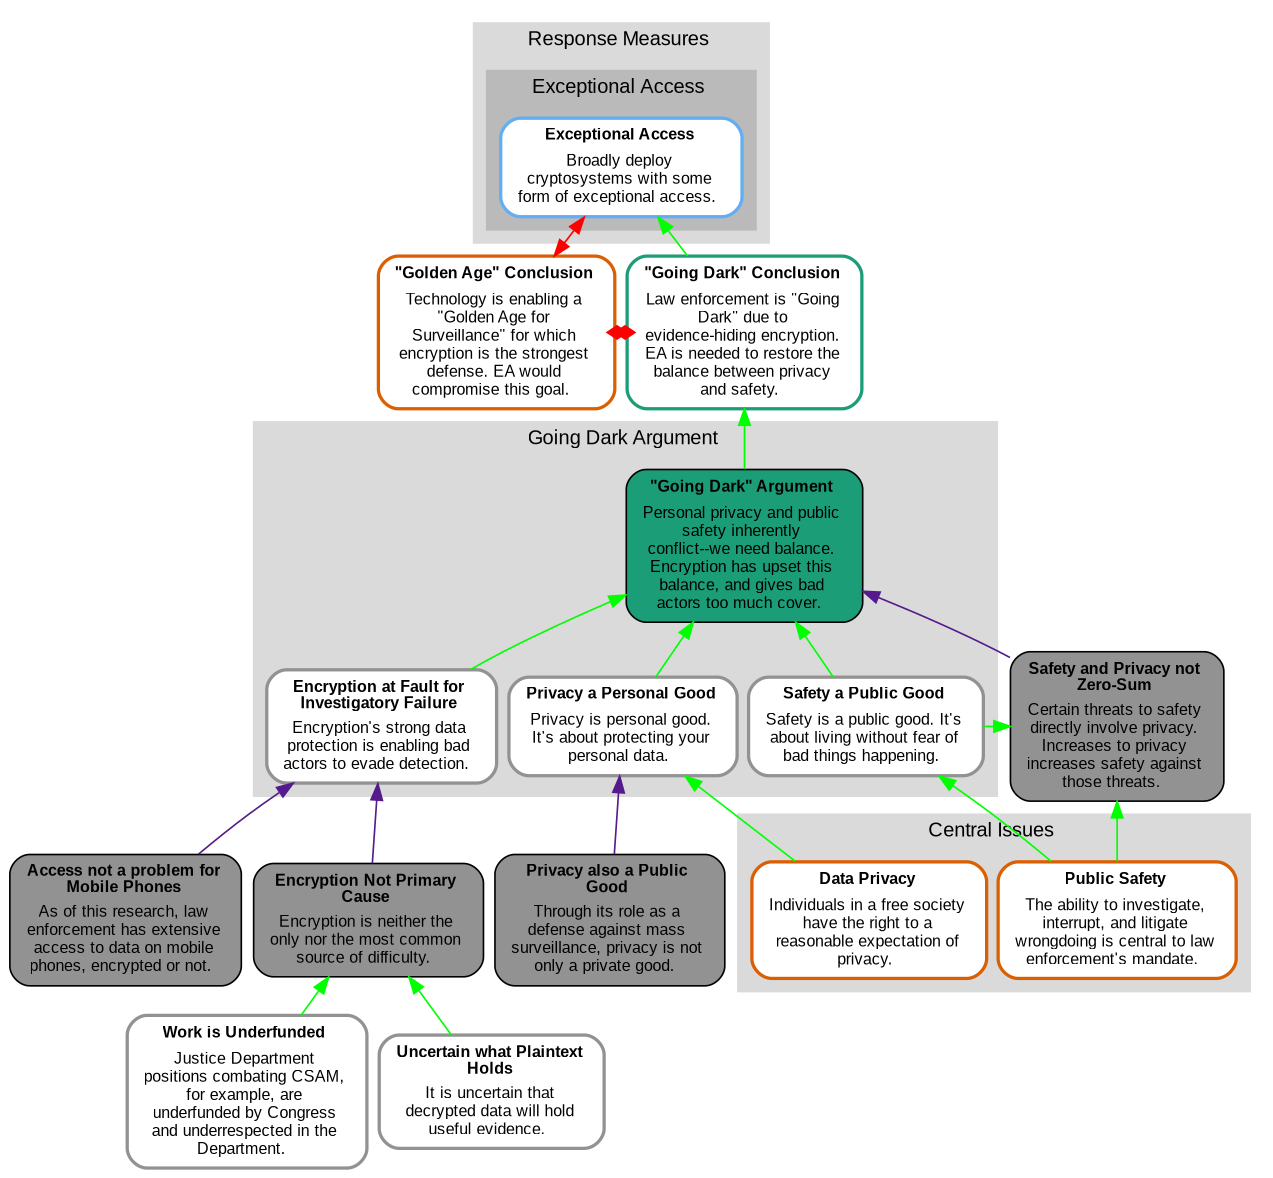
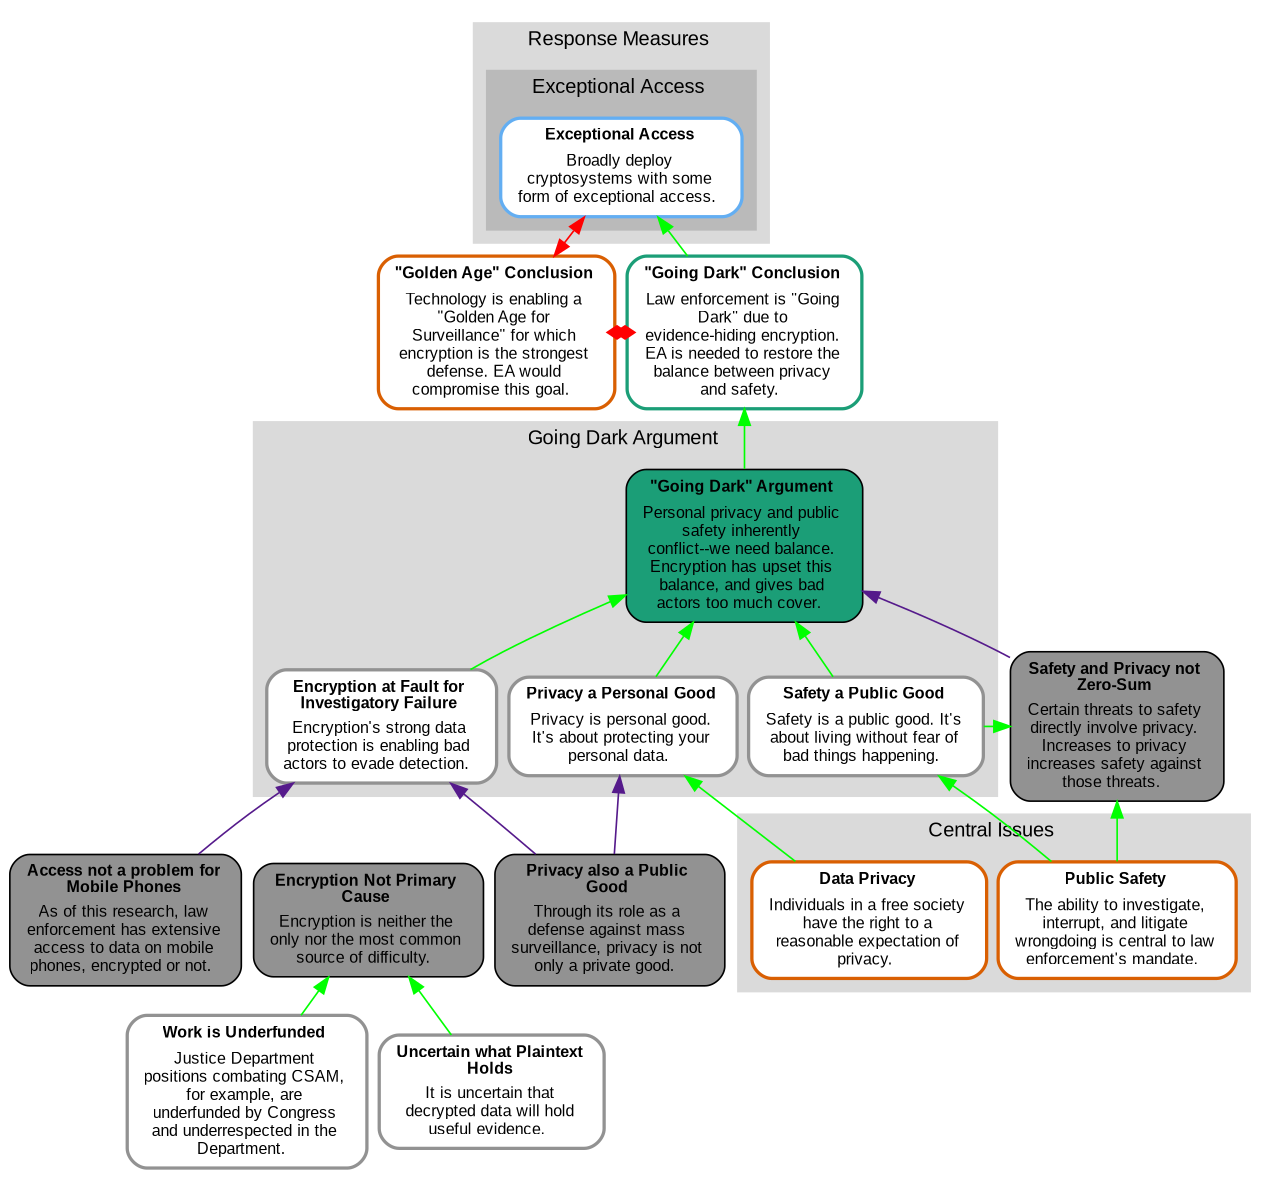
edge "Encryption Not Primary" -> "Encryption at Fault for": now "Privacy also a Public" -> "Encryption at Fault for"
